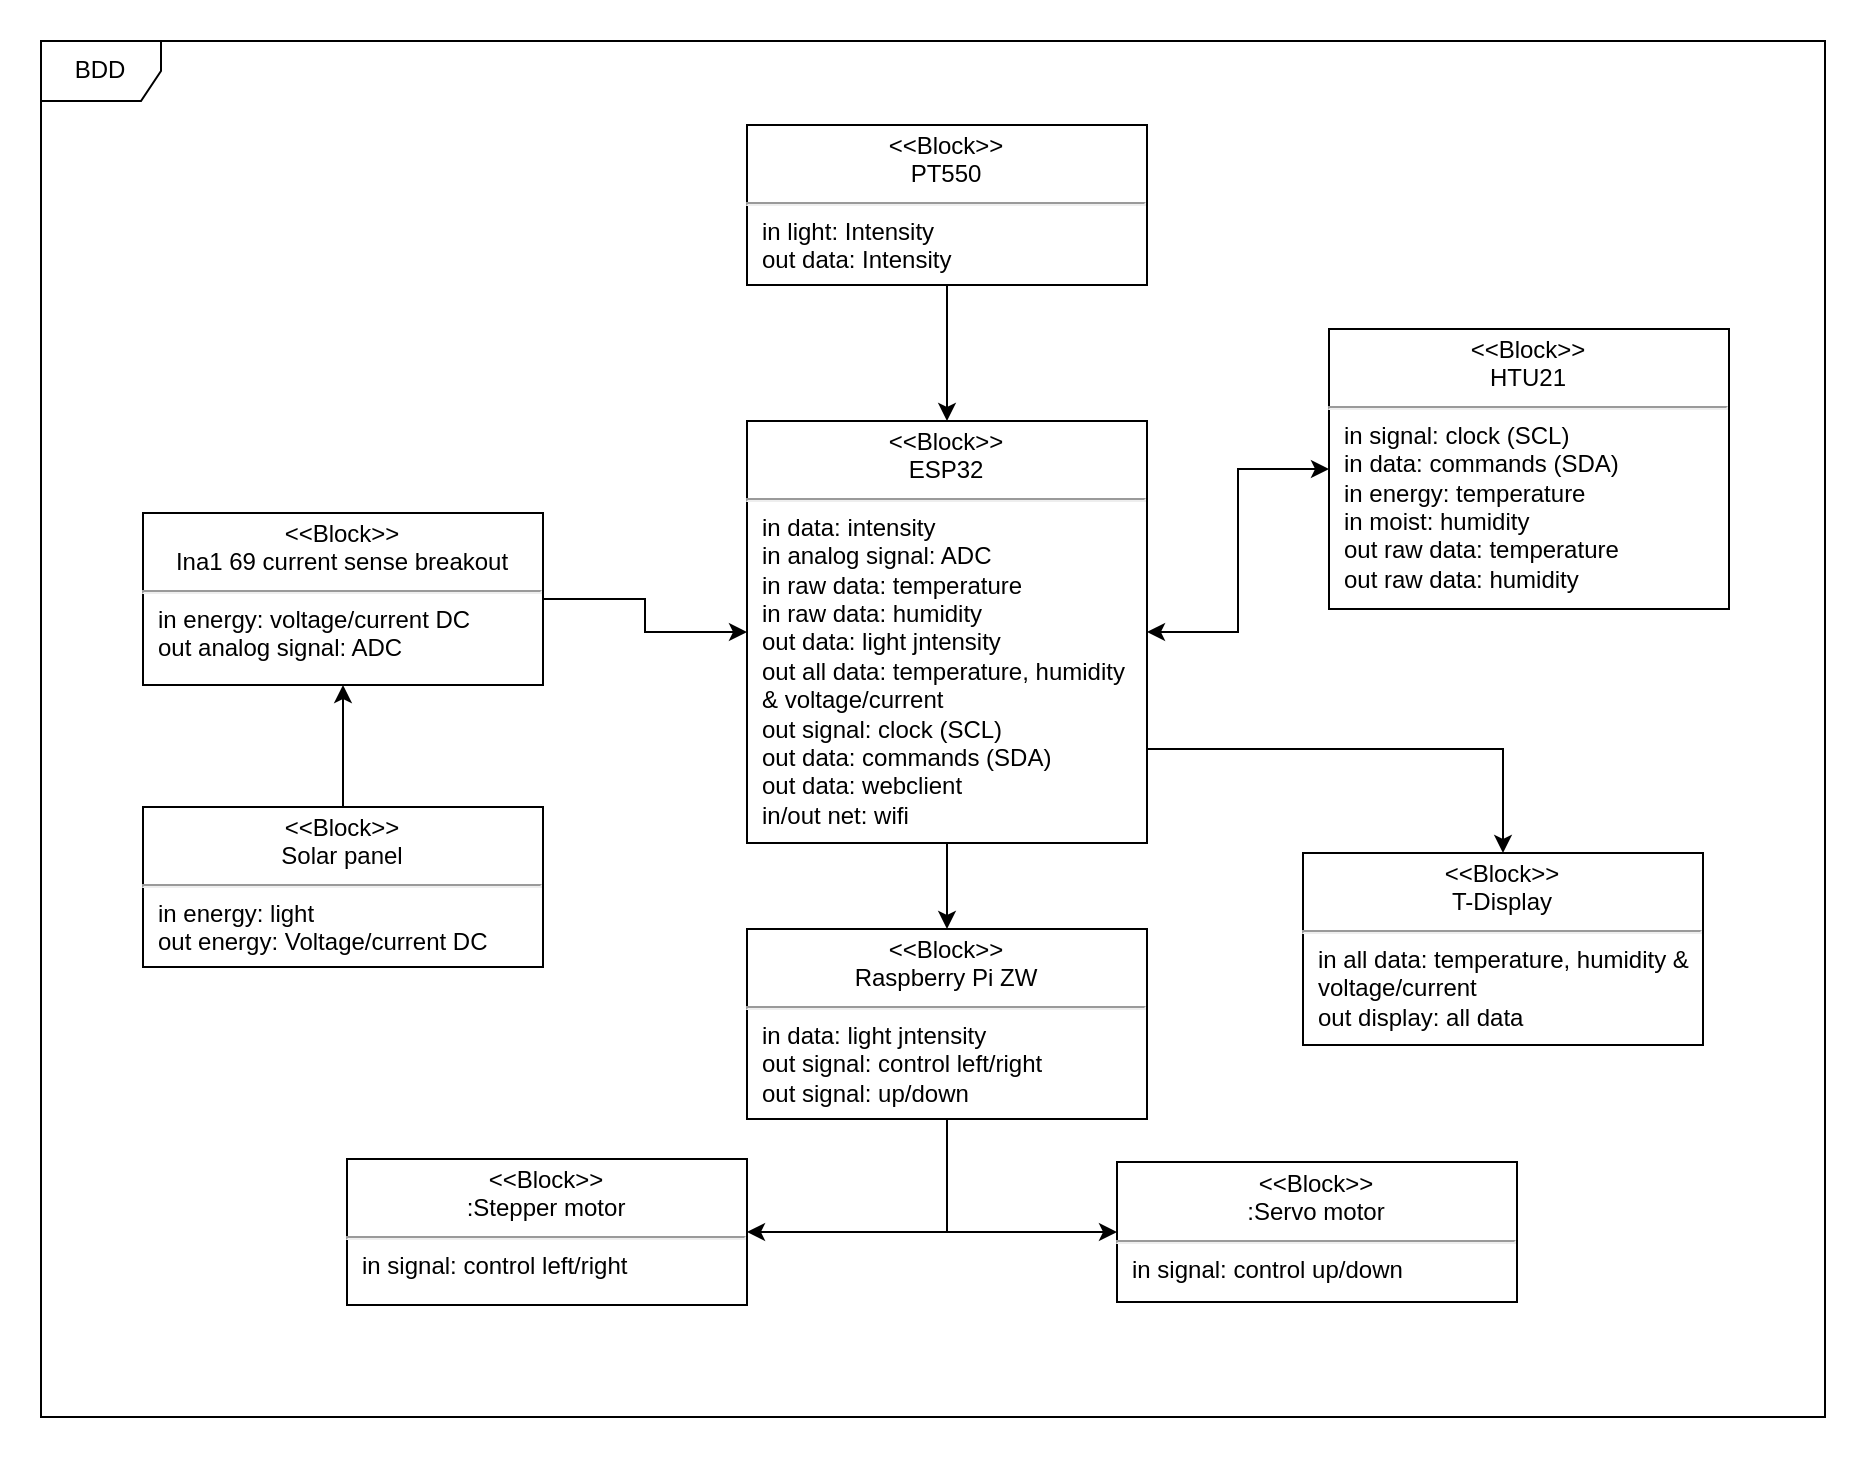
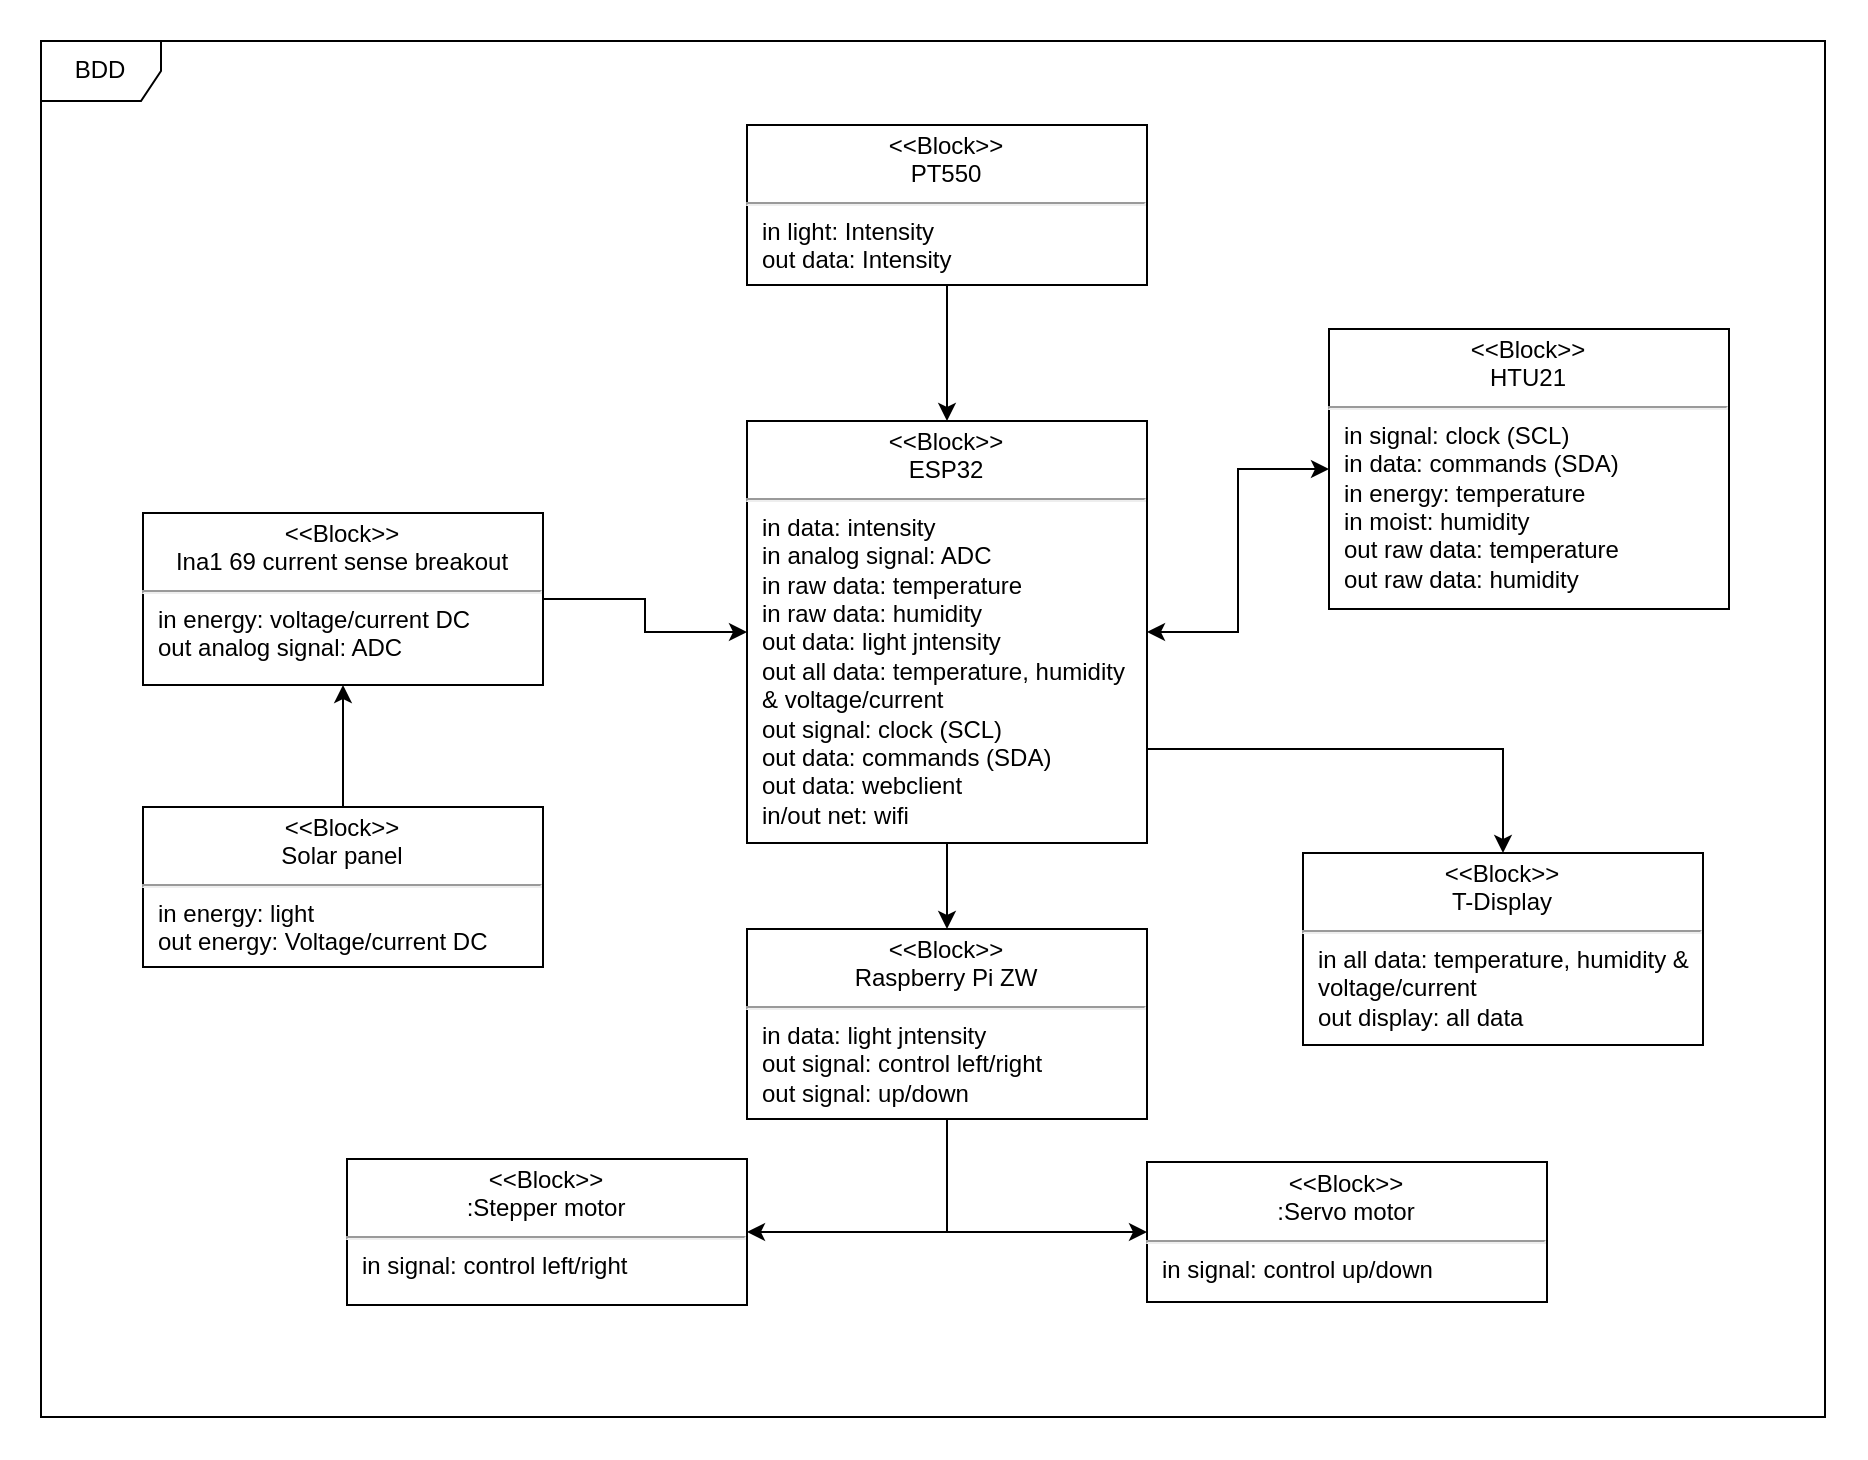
node "<<Block>> :Servo motor in signal: control up/down": moved (1317, 1232) -> (1347, 1232)
